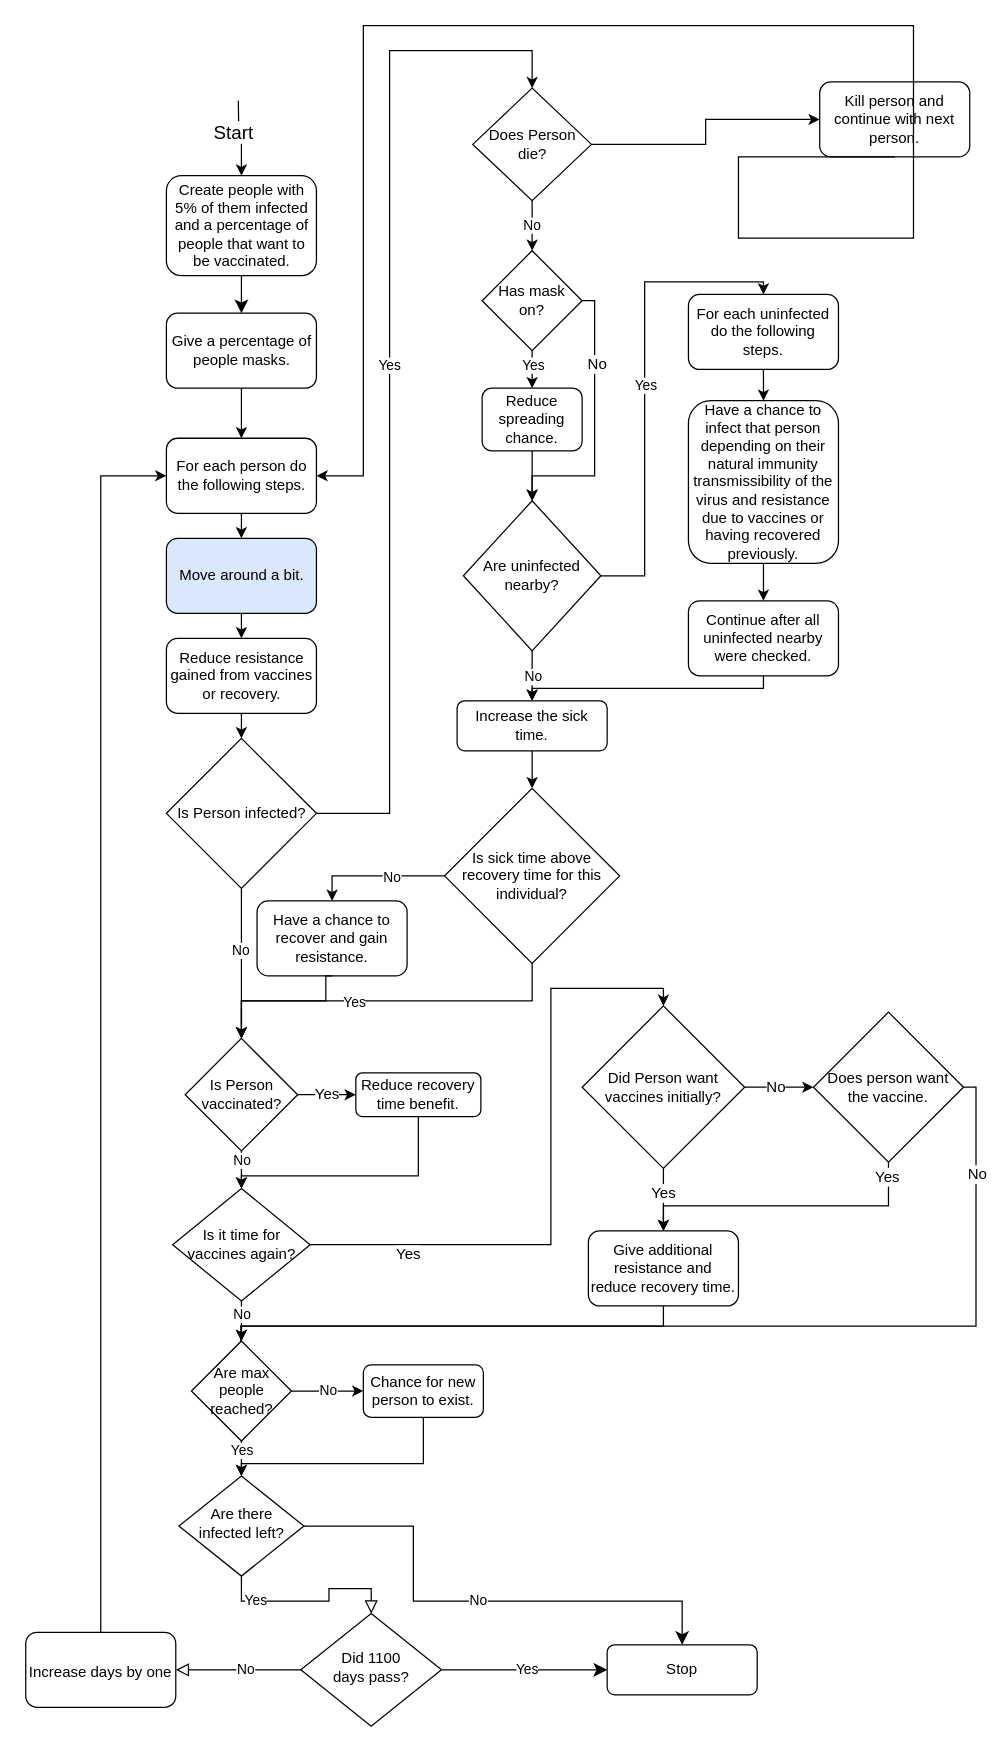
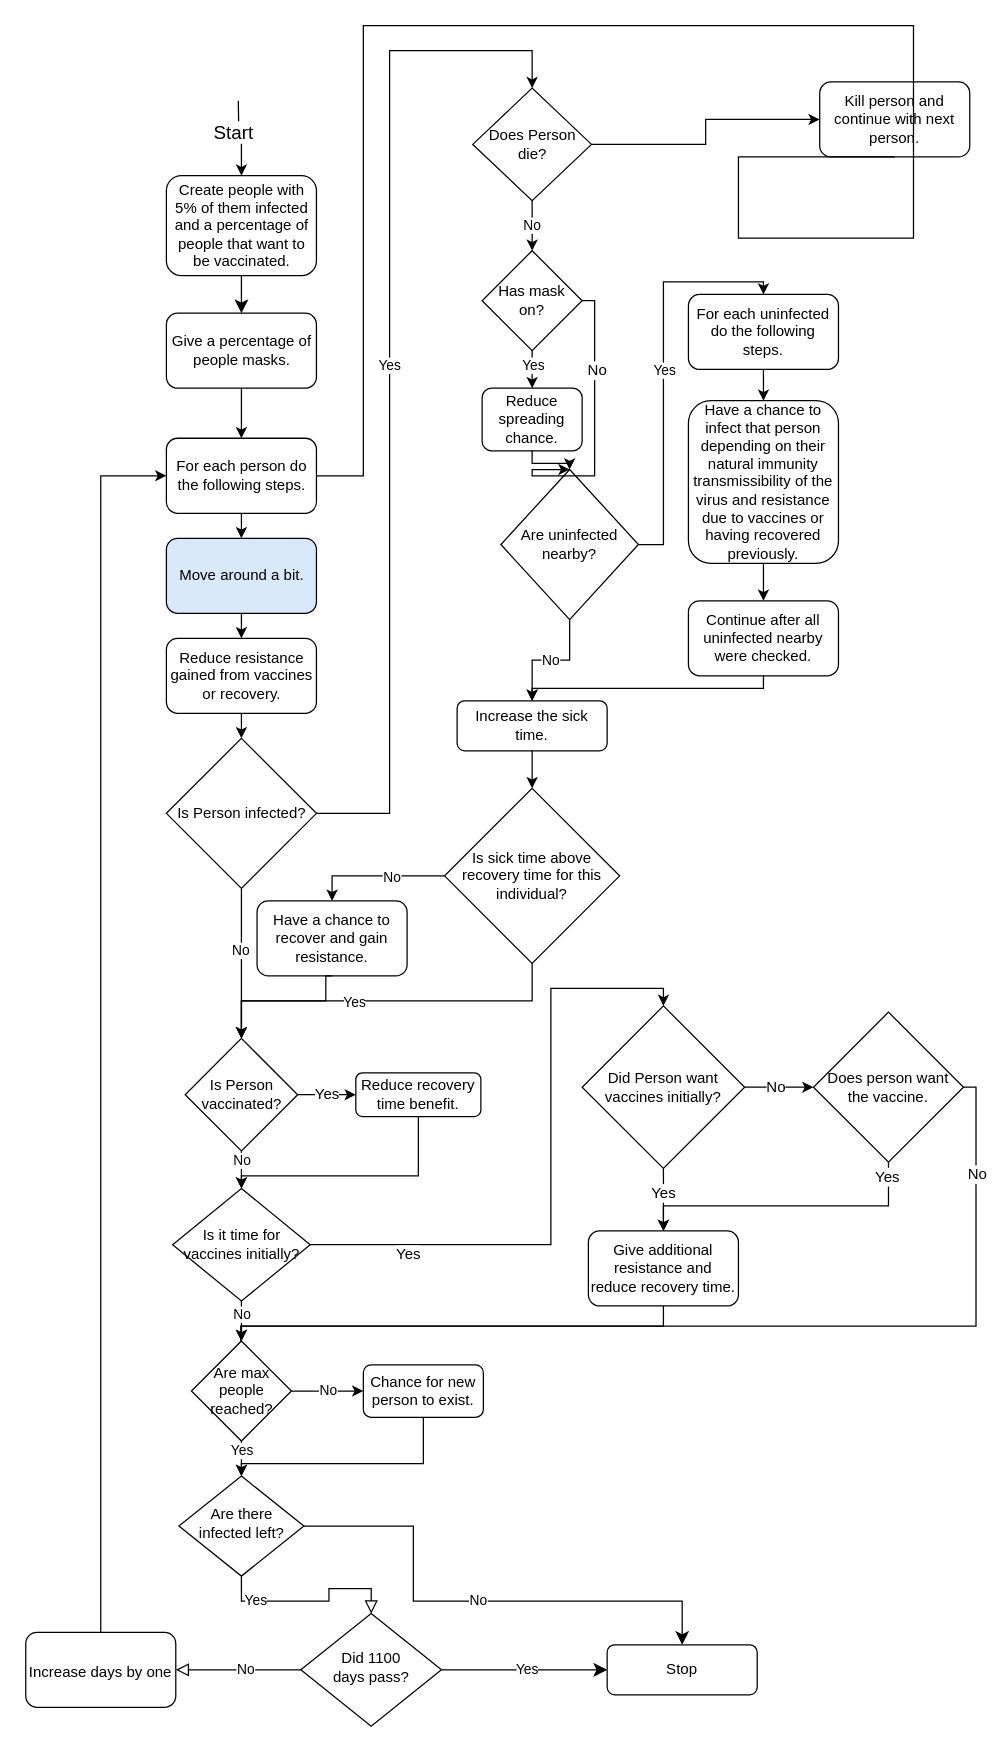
edge "Kill person and continue with next person." -> "For each person do the following steps.": arrowhead classic -> none
node "Are uninfected nearby?": moved (532, 576) -> (569, 544)
node "Is it time for vaccines again?": label "Is it time for vaccines again?" -> "Is it time for vaccines initially?"
